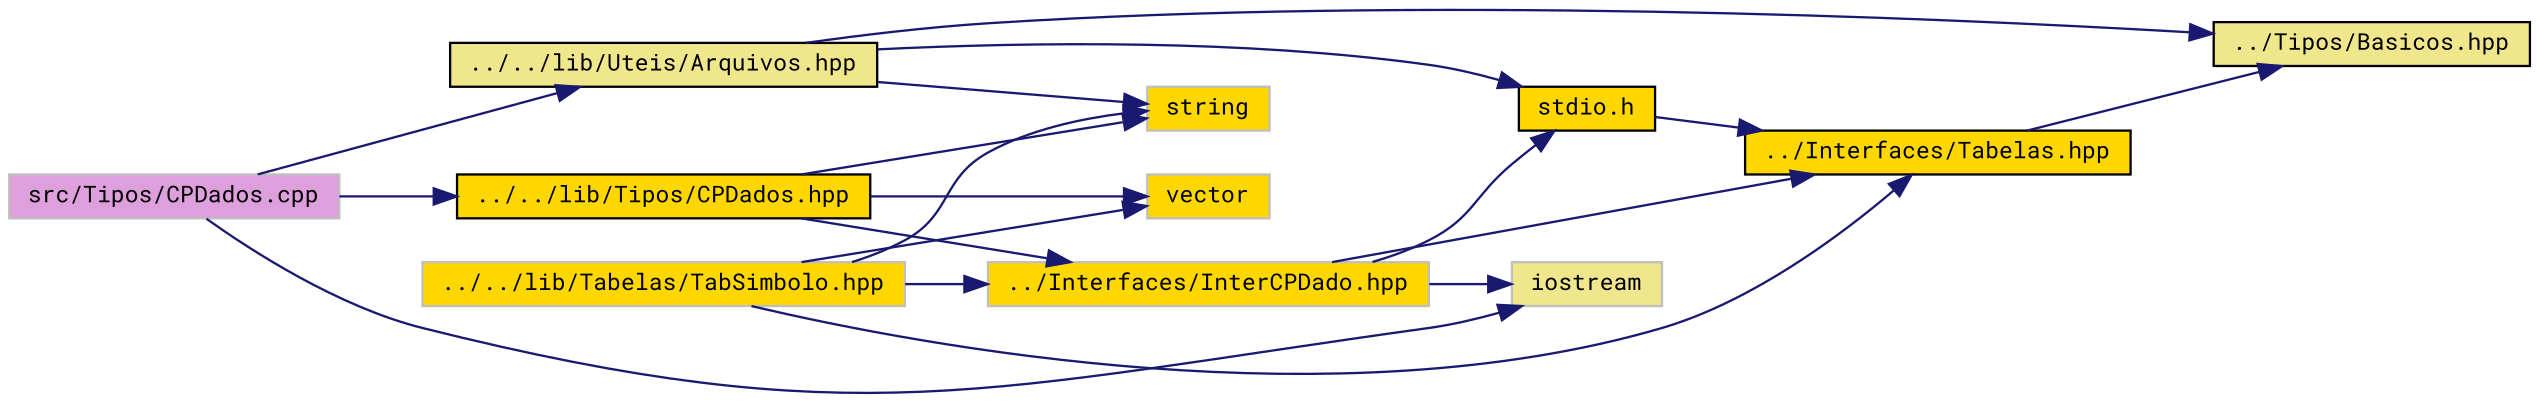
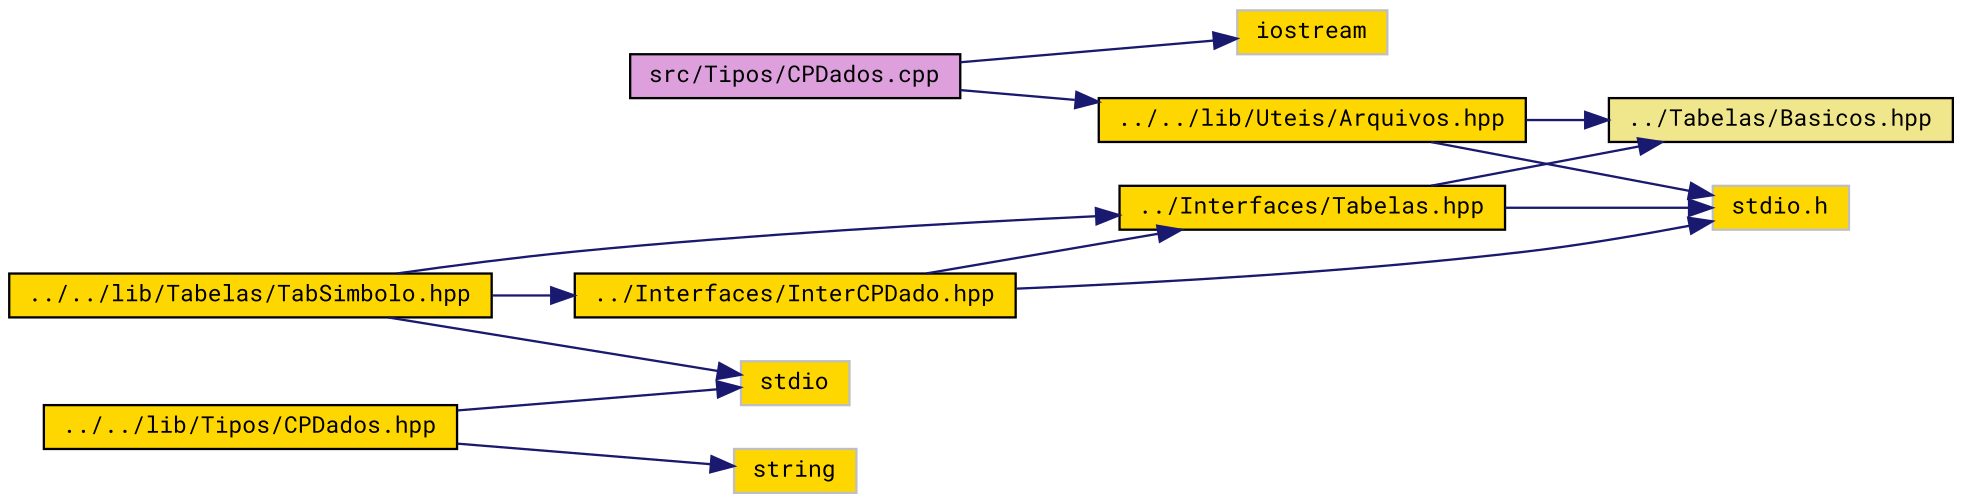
node "../Tipos/Basicos.hpp": label "../Tipos/Basicos.hpp" -> "../Tabelas/Basicos.hpp"
node "../../lib/Uteis/Arquivos.hpp": fillcolor khaki -> gold
edge "../../lib/Uteis/Arquivos.hpp" -> "string": removed
node "stdio.h": color black -> grey75
edge "stdio.h" -> "../Interfaces/Tabelas.hpp": reversed
edge "../../lib/Tabelas/TabSimbolo.hpp" -> "string": removed
node "src/Tipos/CPDados.cpp": color grey75 -> black
edge "src/Tipos/CPDados.cpp" -> "../../lib/Tipos/CPDados.hpp": removed
node "vector": label "vector" -> "stdio"
edge "../../lib/Tipos/CPDados.hpp" -> "../Interfaces/InterCPDado.hpp": removed
node "../../lib/Tabelas/TabSimbolo.hpp": color grey75 -> black
node "../Interfaces/InterCPDado.hpp": color grey75 -> black
edge "../Interfaces/InterCPDado.hpp" -> "iostream": removed
node "iostream": fillcolor khaki -> gold
